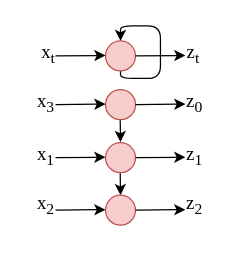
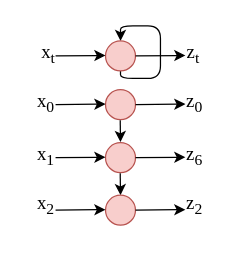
node "x3": label "x3" -> "x0"
node "z1": label "z1" -> "z6"
